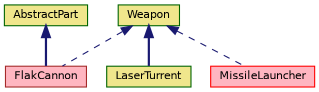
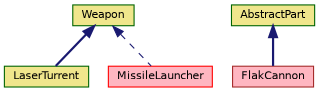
edge "FlakCannon" -> "Weapon": removed
